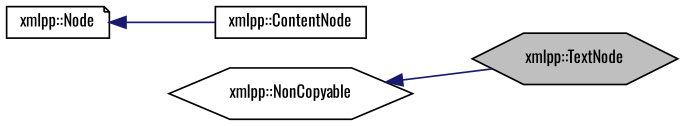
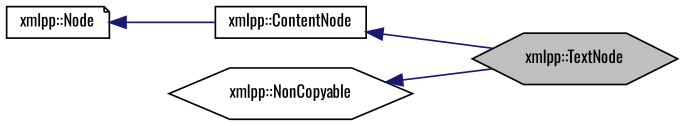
edge "xmlpp::TextNode" -> "xmlpp::ContentNode": added
